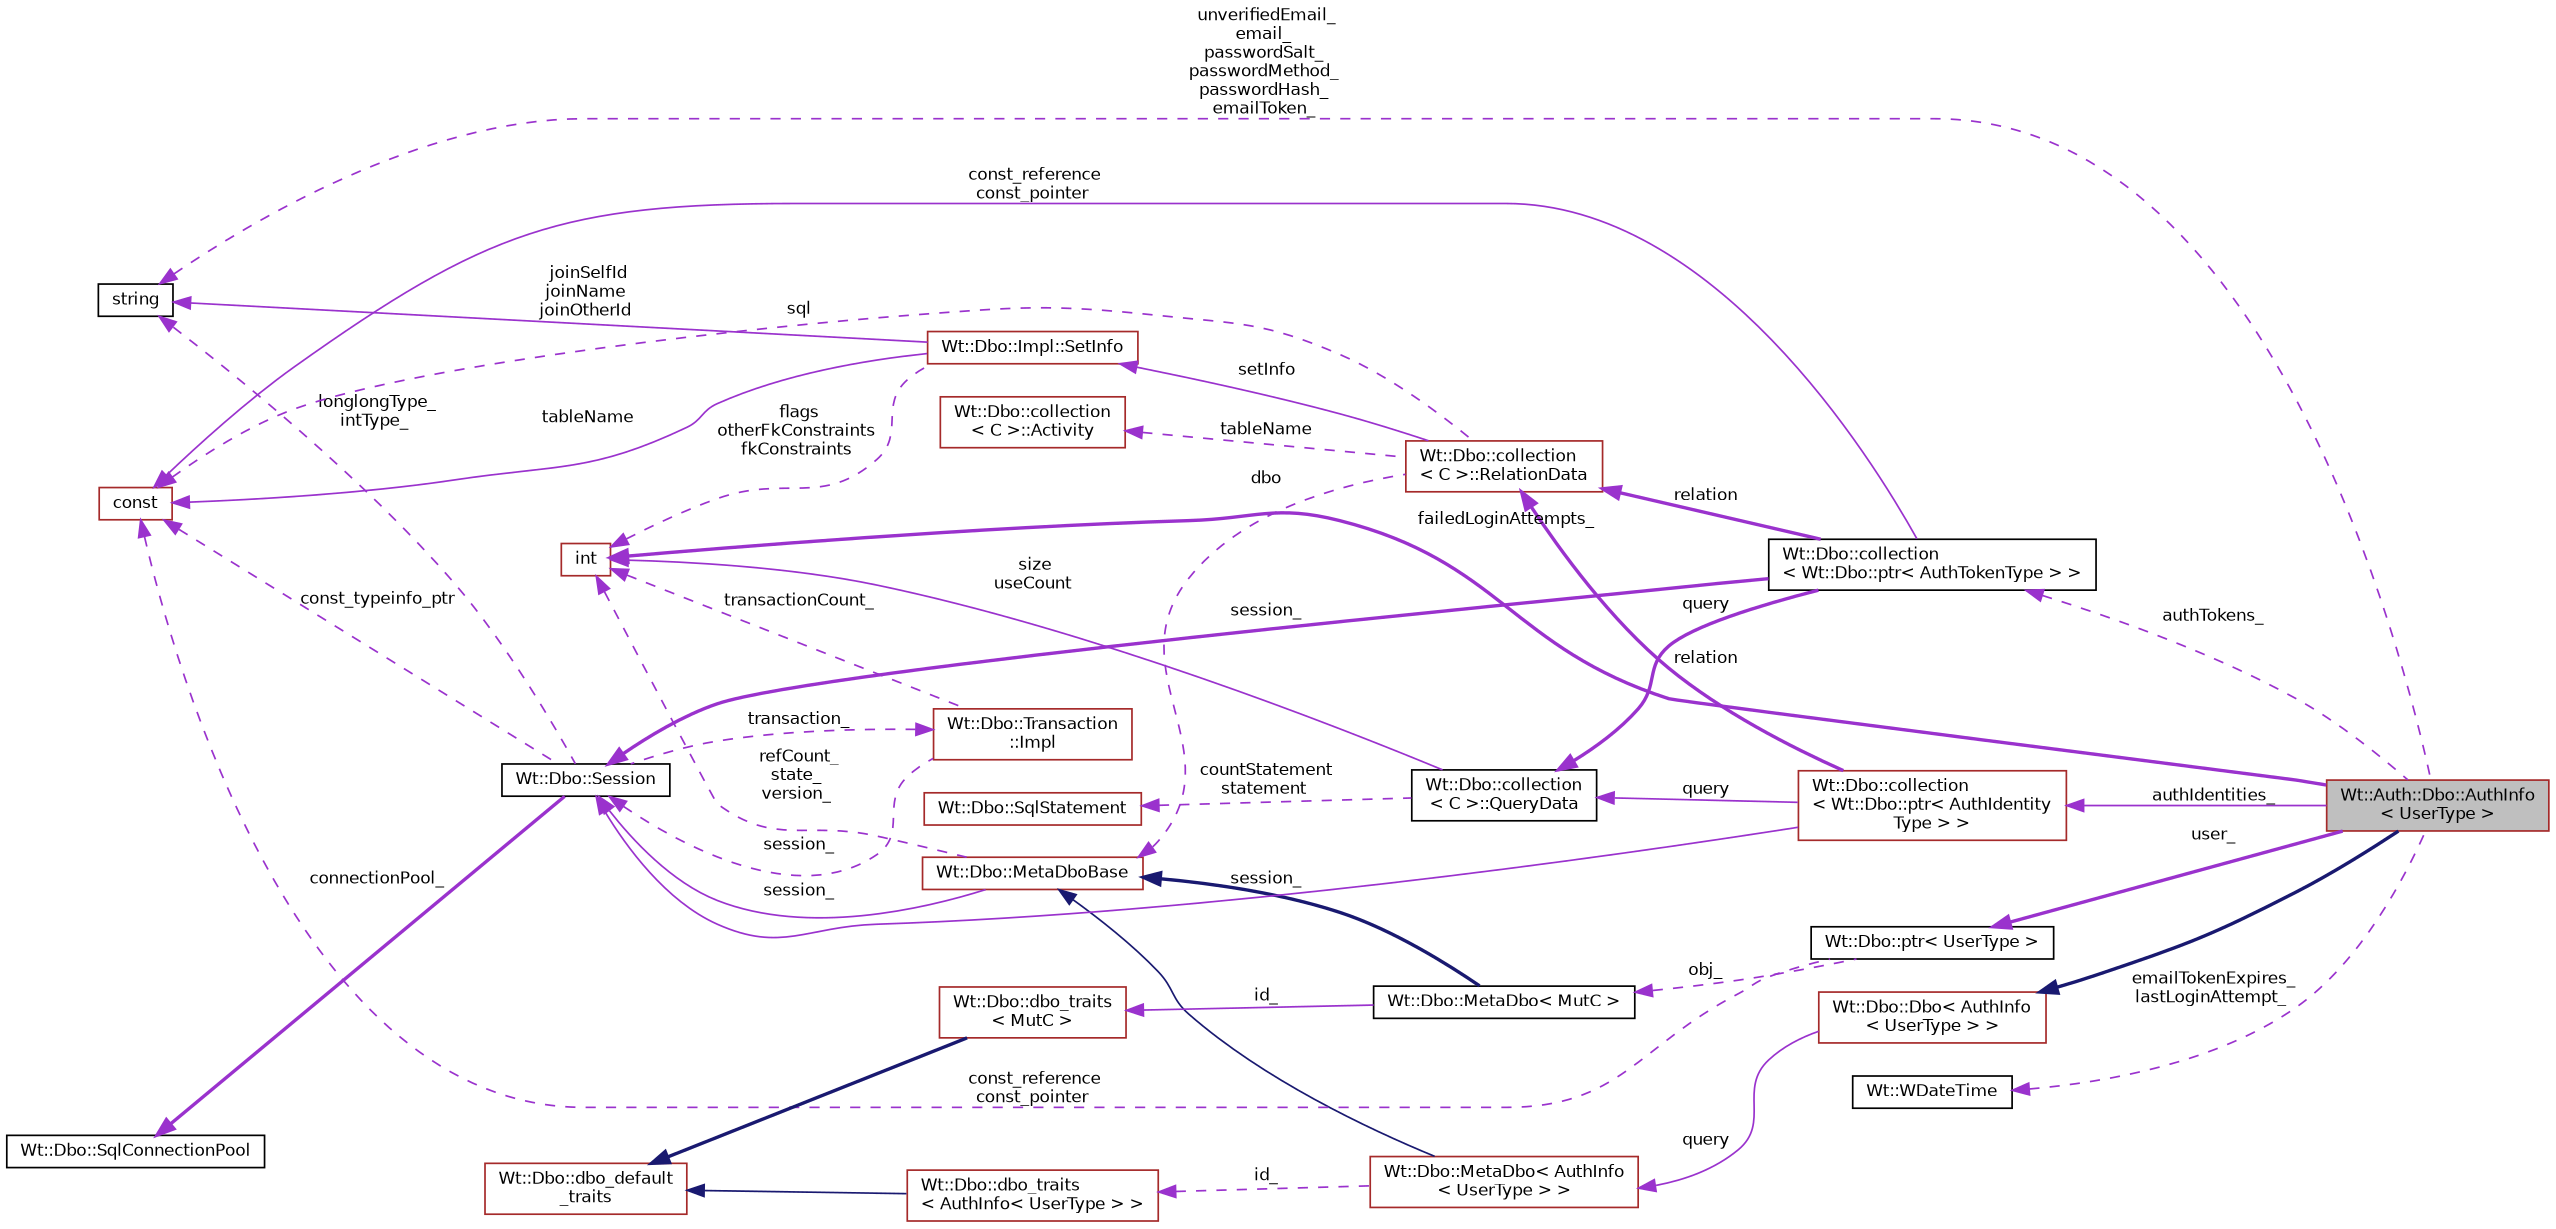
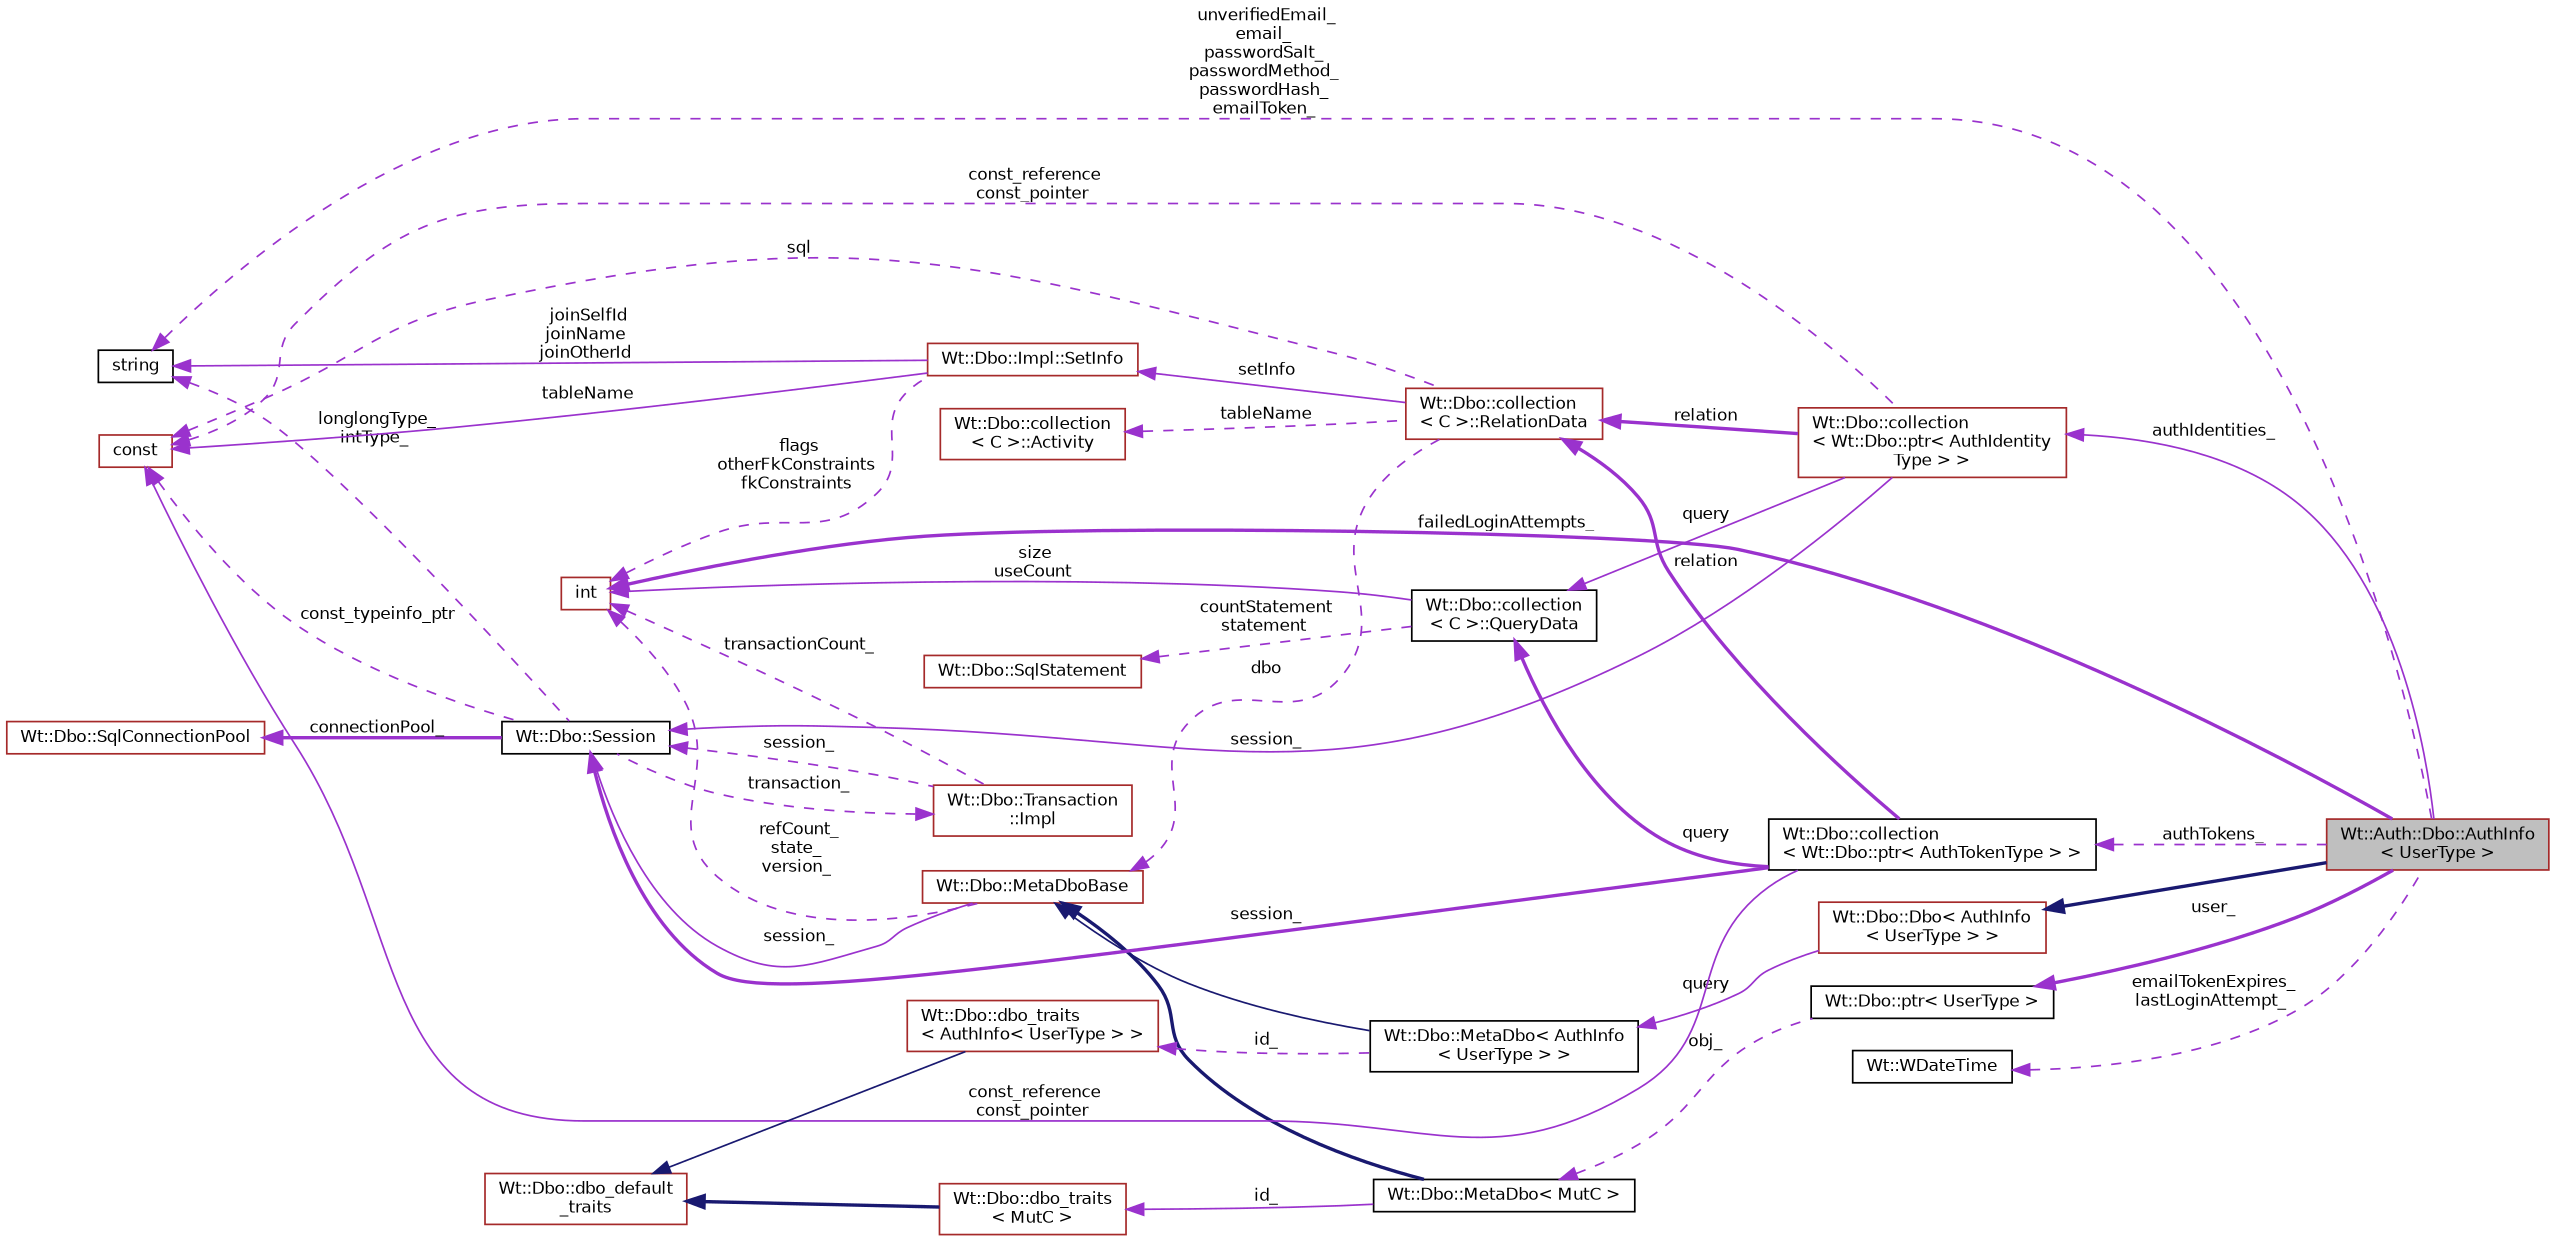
edge "Wt::Dbo::ptr< UserType >" -> "const": now "Wt::Dbo::collection < Wt::Dbo::ptr< AuthIdentity Type > >" -> "const"
node "Wt::Dbo::SqlConnectionPool": color black -> brown
node "Wt::Dbo::MetaDbo< AuthInfo < UserType > >": color brown -> black
